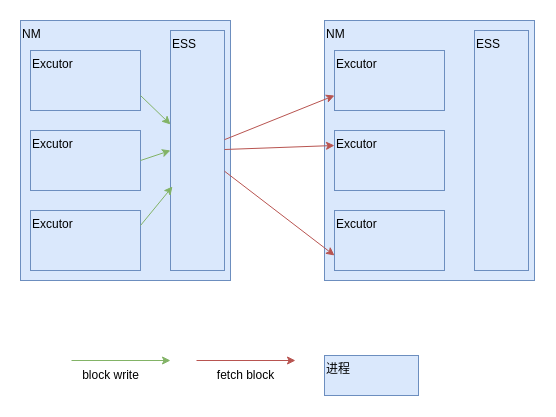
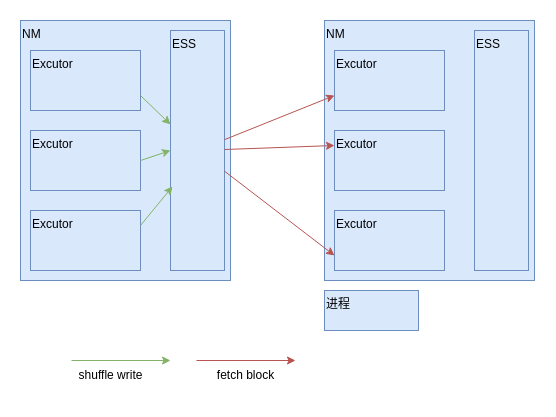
node "block write": label "block write" -> "shuffle write"
node "进程": moved (372, 376) -> (372, 311)
